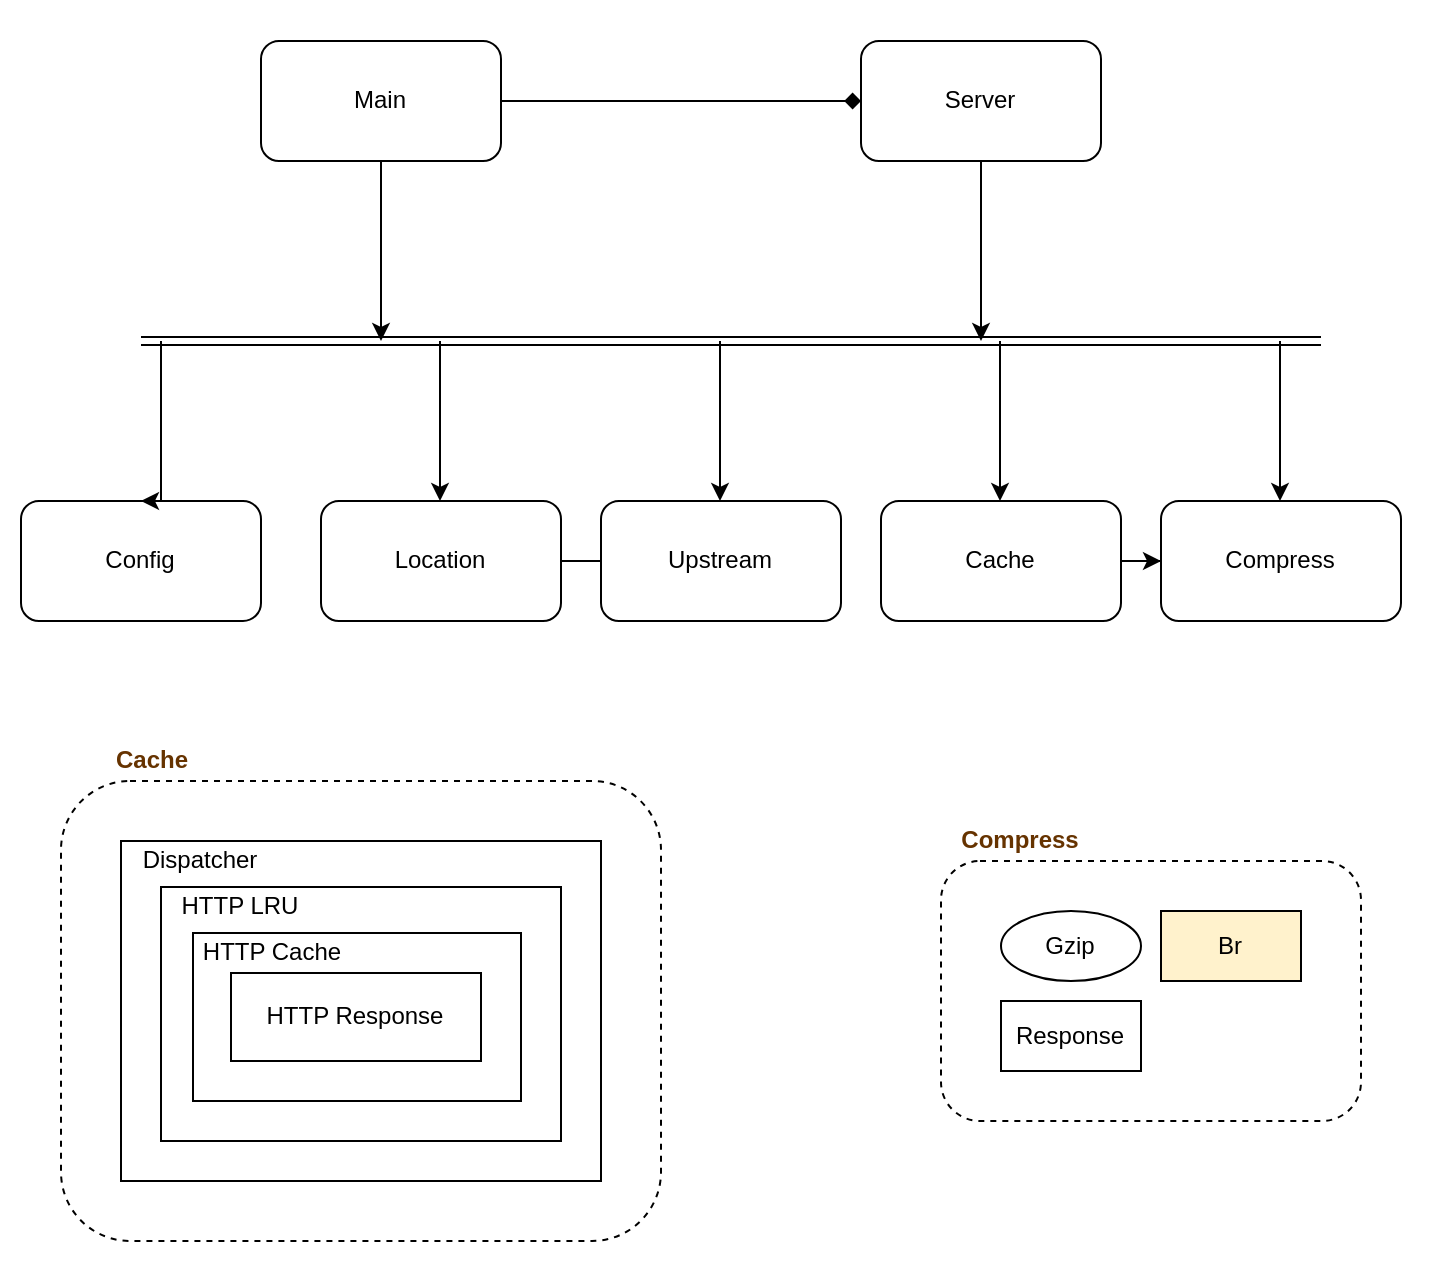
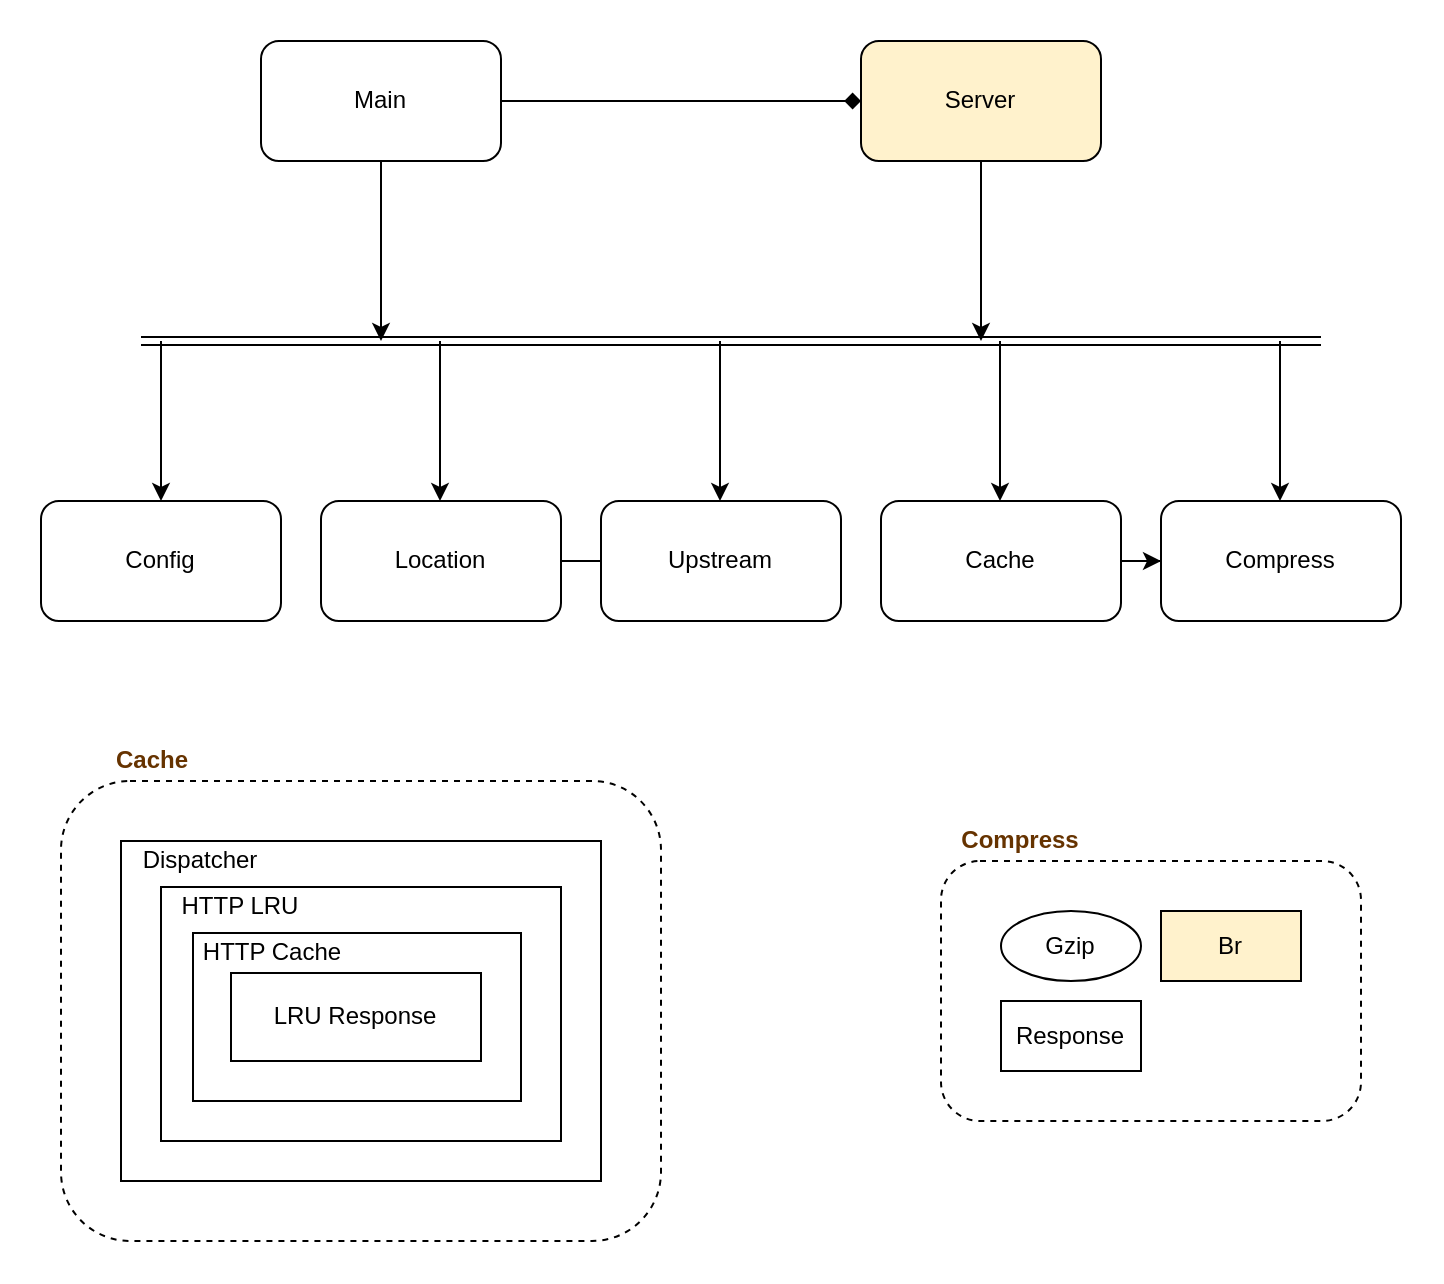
node "Server": fillcolor #ffffff -> #fff2cc
node "Config": moved (141, 561) -> (161, 561)
node "HTTP Response": label "HTTP Response" -> "LRU Response"
